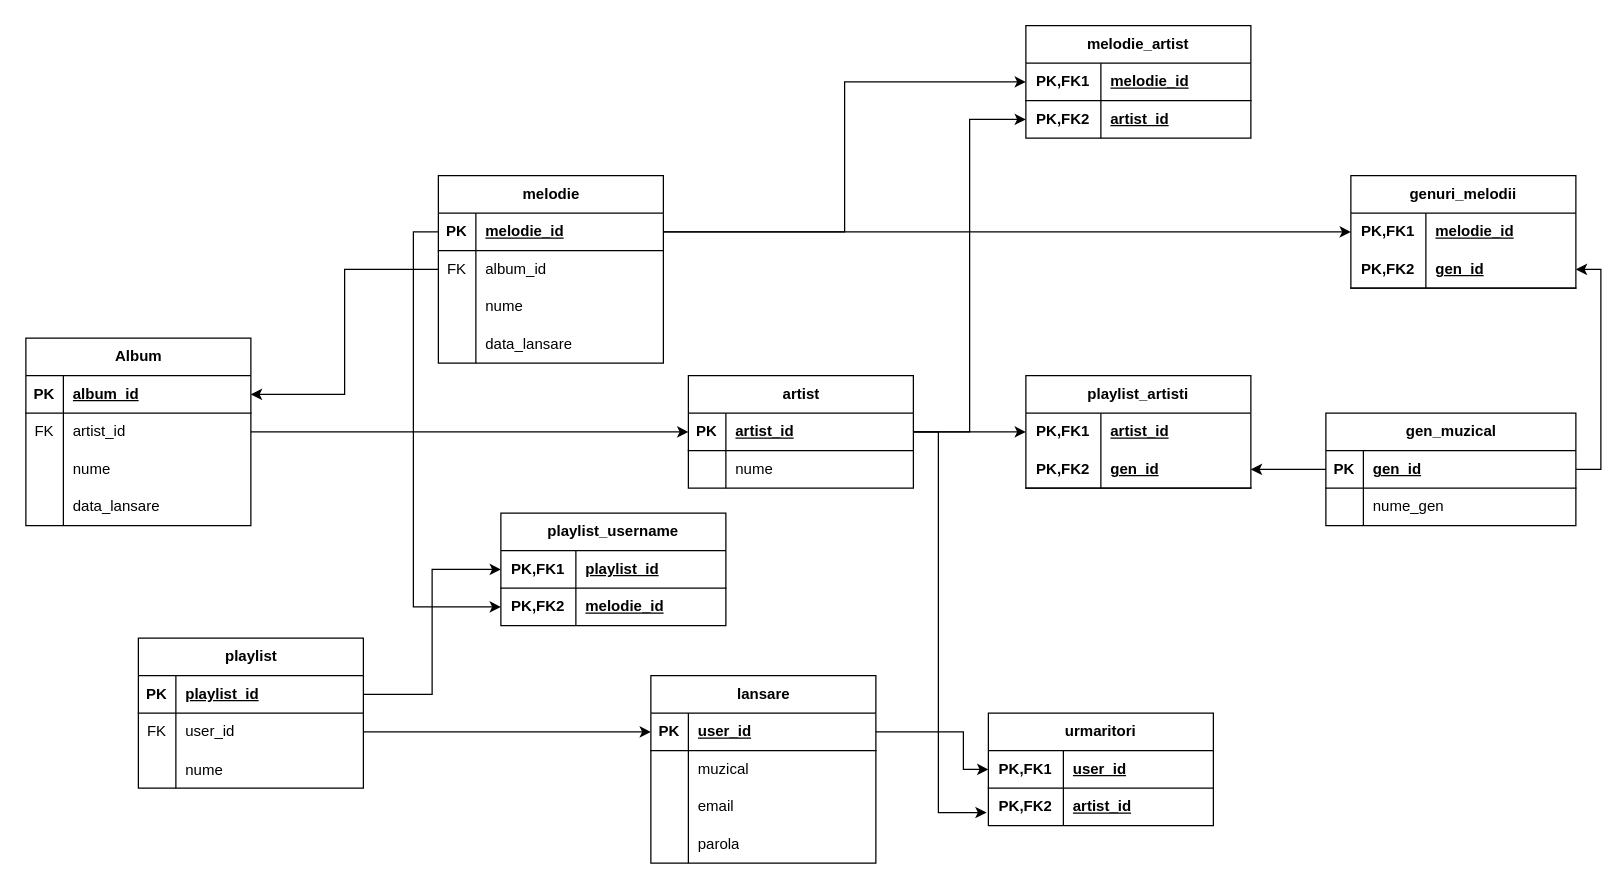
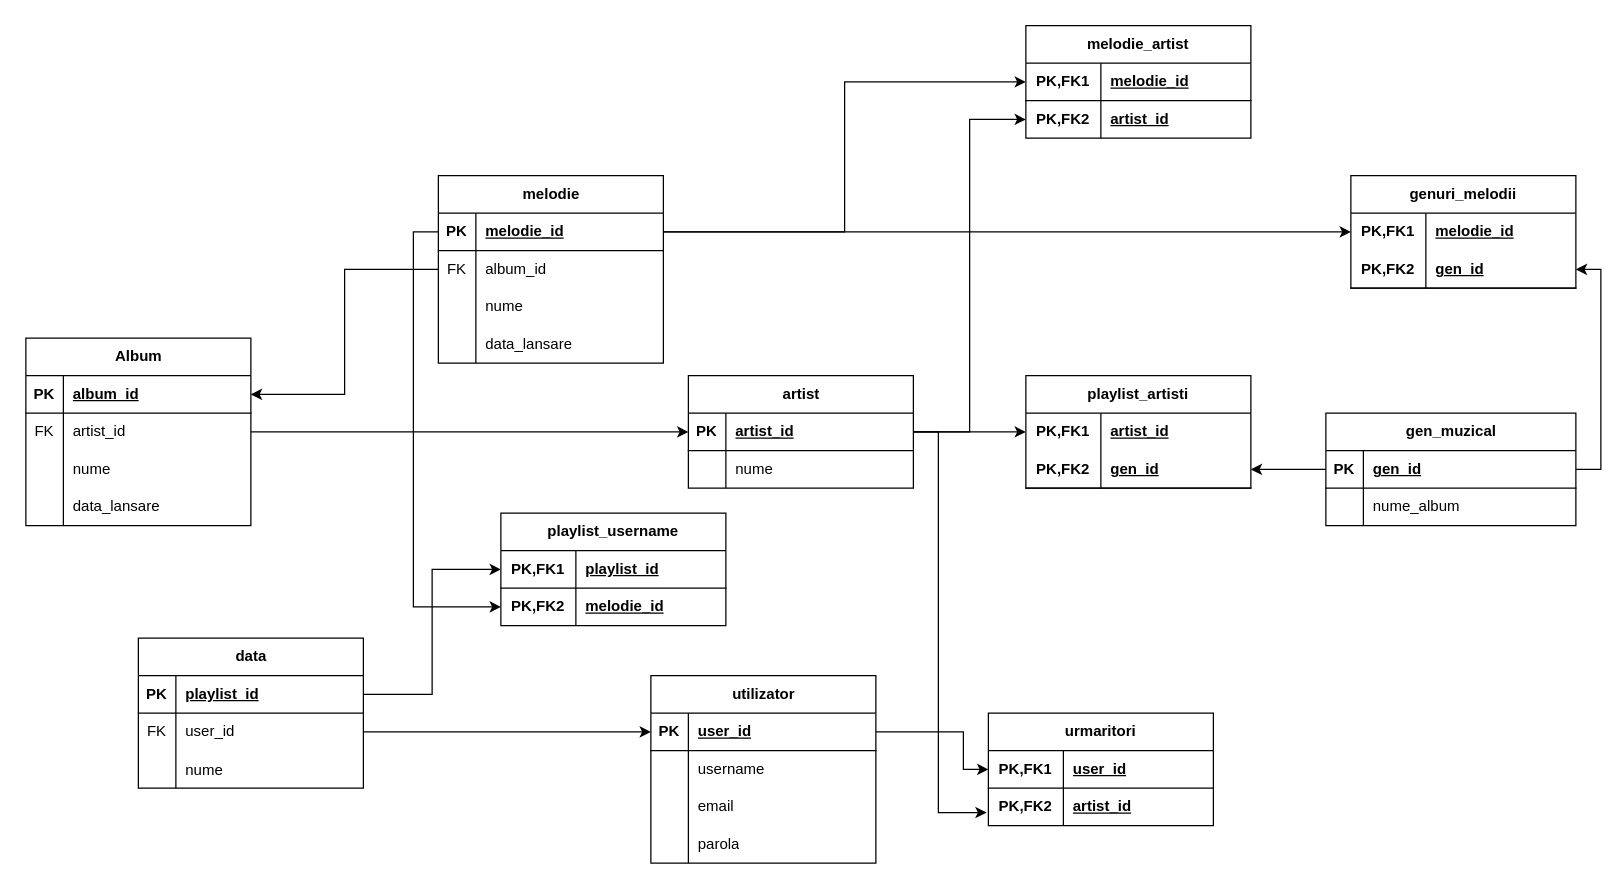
node "nume_gen": label "nume_gen" -> "nume_album"
node "playlist": label "playlist" -> "data"
node "lansare": label "lansare" -> "utilizator"
node "muzical": label "muzical" -> "username"
